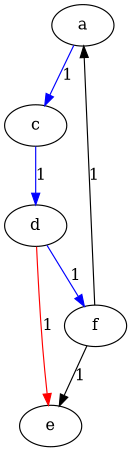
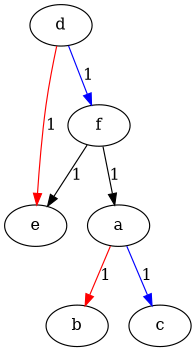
edge "c" -> "d": removed, label "1"
node "b": added
